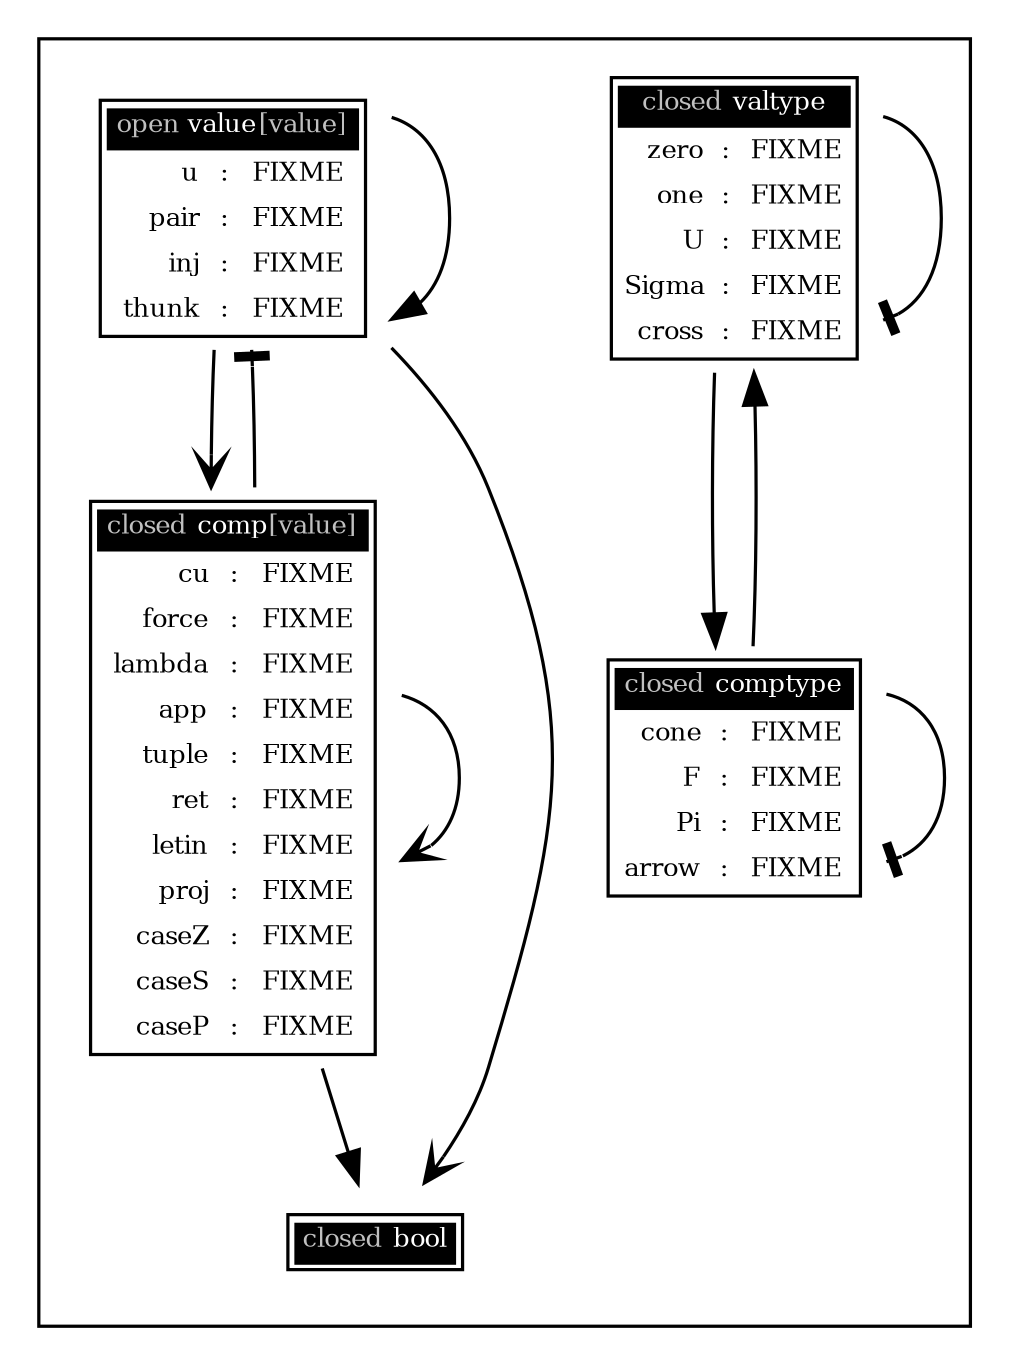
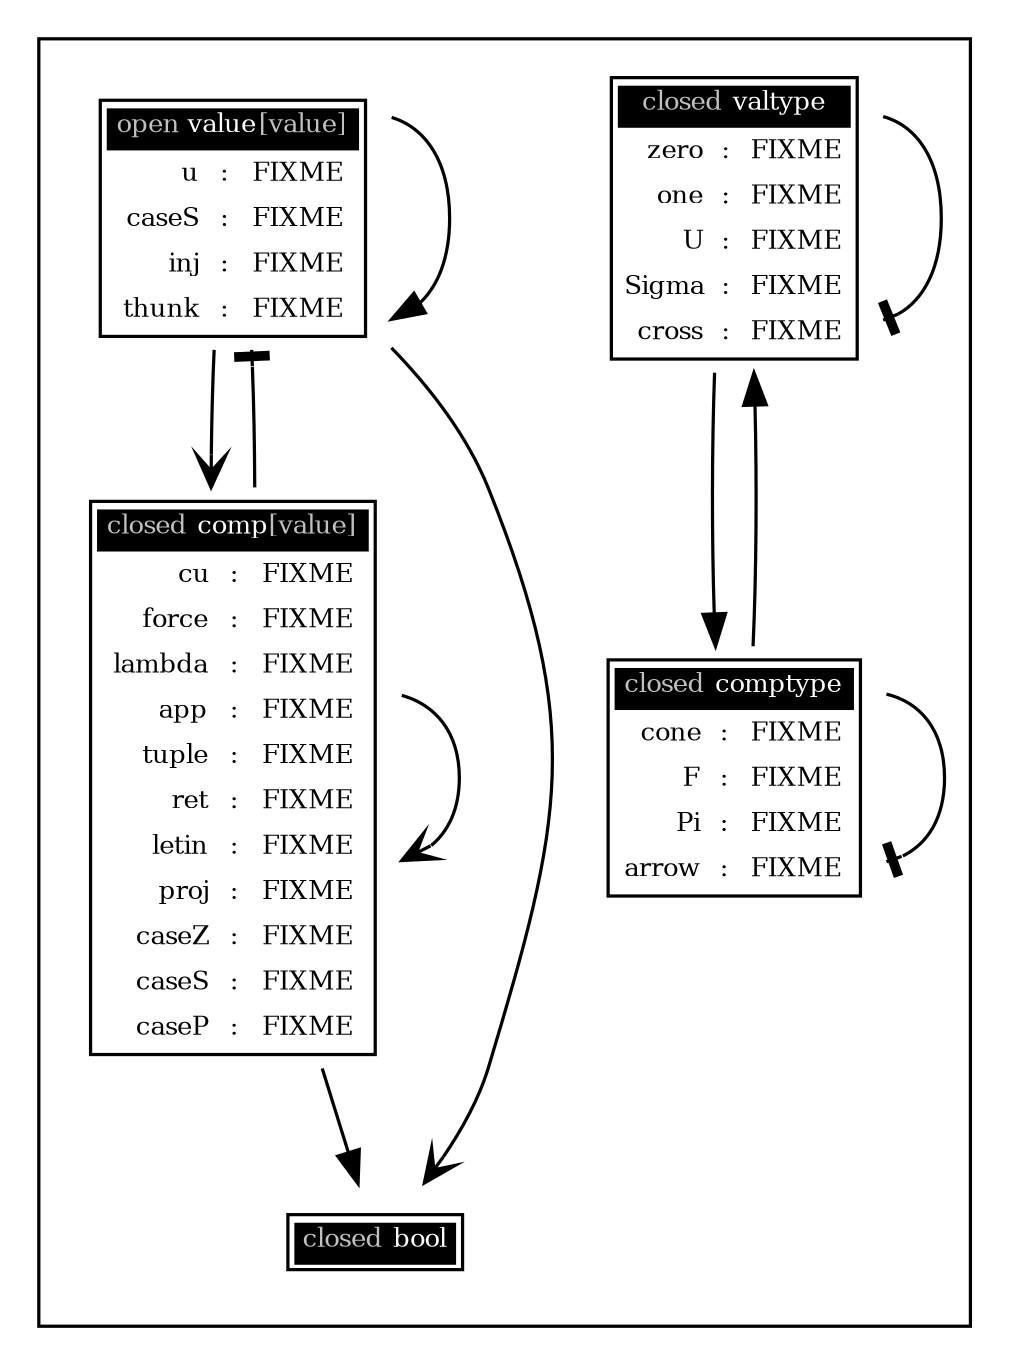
node "open": text "pair" -> "caseS"
